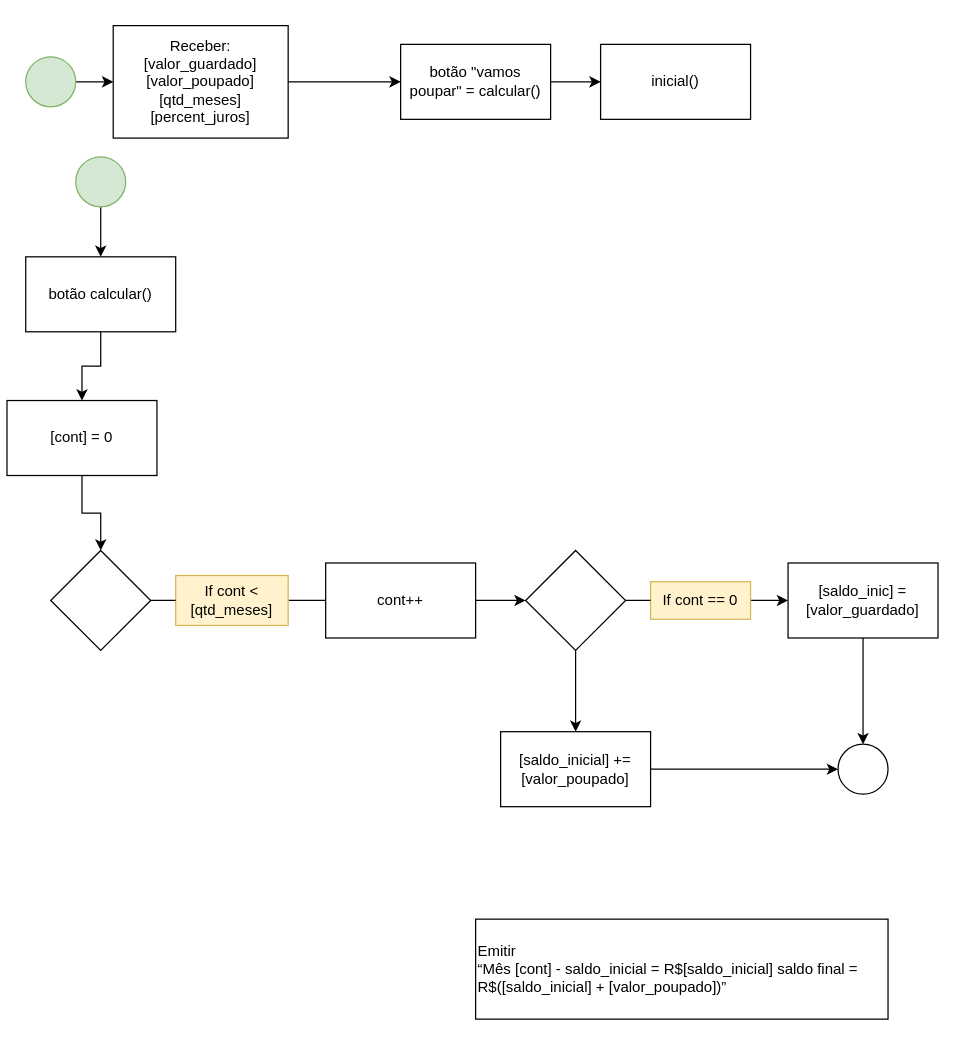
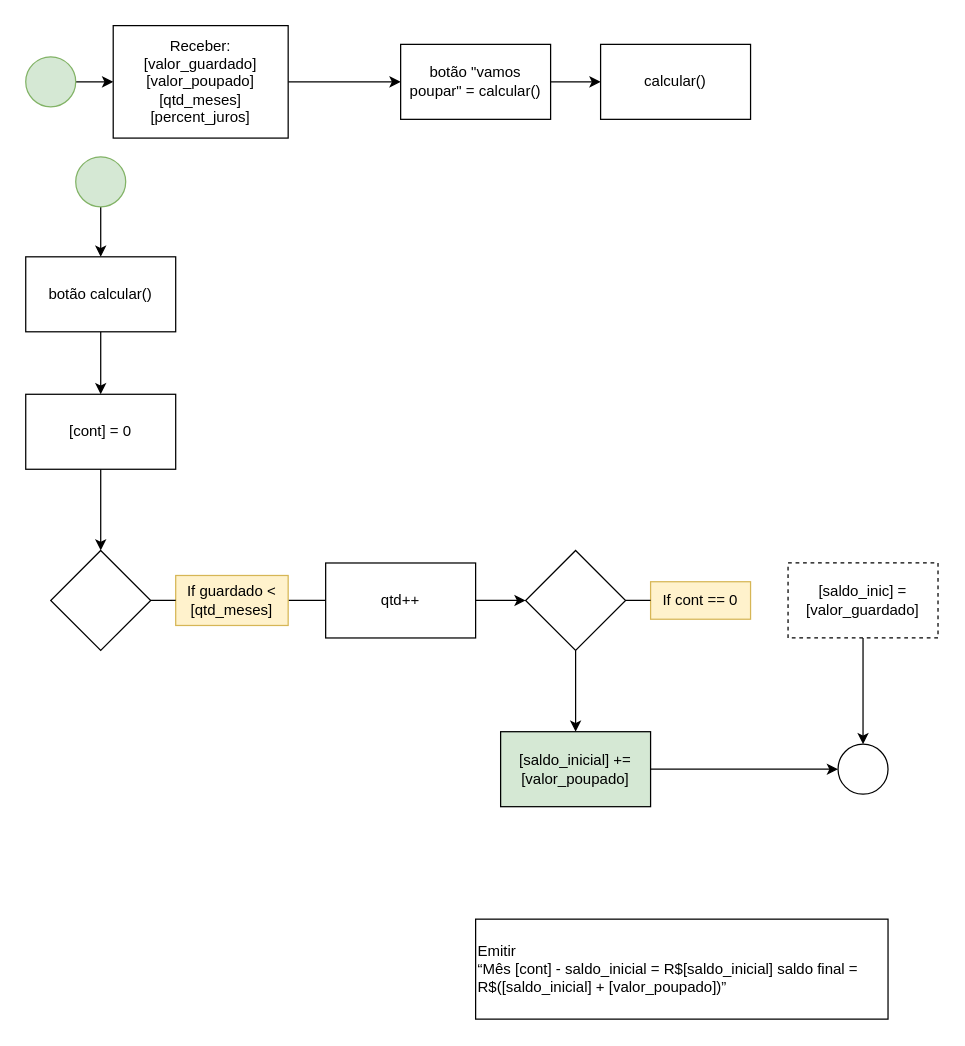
node "inicial()": label "inicial()" -> "calcular()"
node "[cont] = 0": moved (82, 438) -> (101, 432)
node "If cont < [qtd_meses]": label "If cont < [qtd_meses]" -> "If guardado < [qtd_meses]"
node "cont++": label "cont++" -> "qtd++"
edge "If cont == 0" -> "[saldo_inic] = [valor_guardado]": removed
node "[saldo_inic] = [valor_guardado]": style solid -> dashed
node "[saldo_inicial] += [valor_poupado]": fillcolor #ffffff -> #d5e8d4
